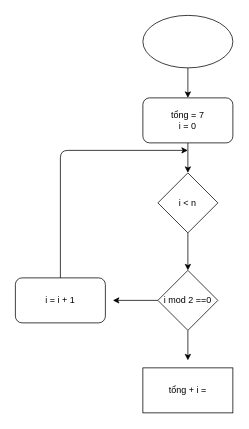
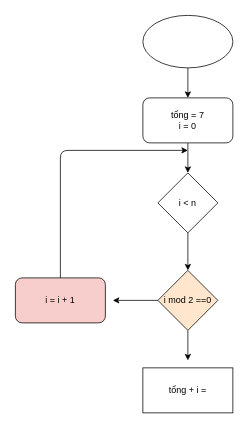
node "i = i + 1": fillcolor #ffffff -> #f8cecc
node "i mod 2 ==0": fillcolor #ffffff -> #ffe6cc
